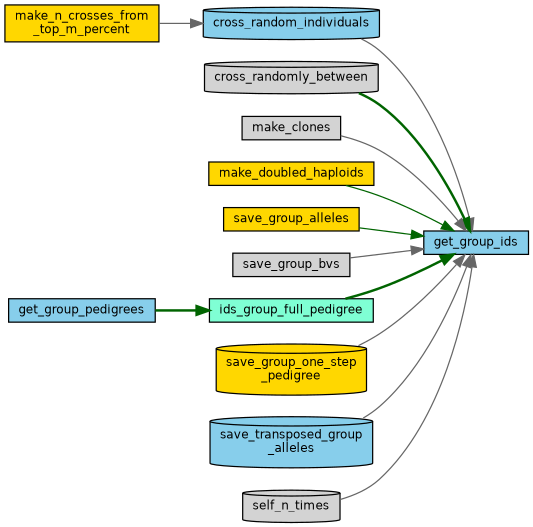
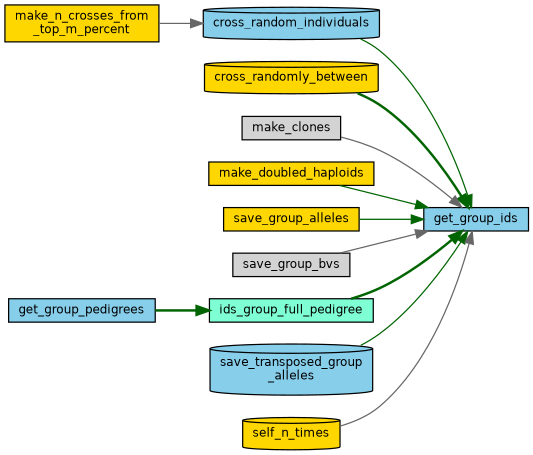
node "cross_randomly_between": fillcolor lightgrey -> gold
edge "cross_random_individuals" -> "get_group_ids": color gray40 -> darkgreen
edge "save_transposed_group _alleles" -> "get_group_ids": color gray40 -> darkgreen
node "save_group_one_step _pedigree": removed
node "self_n_times": fillcolor lightgrey -> gold
